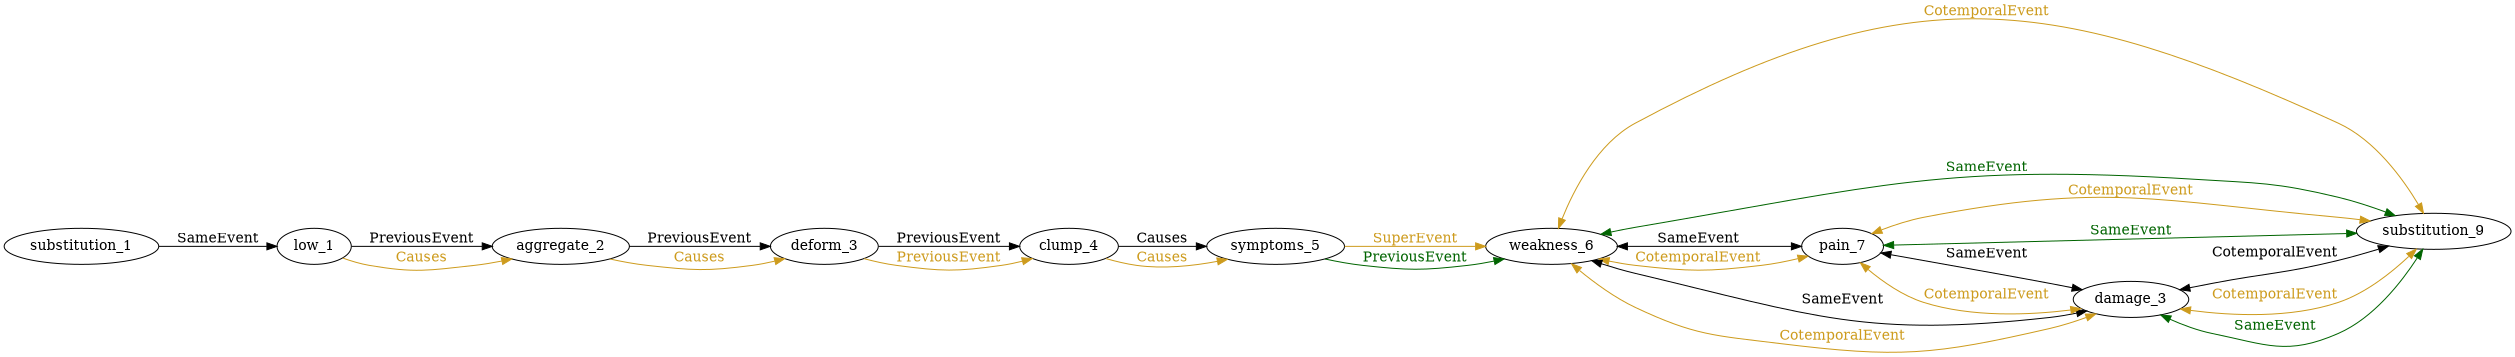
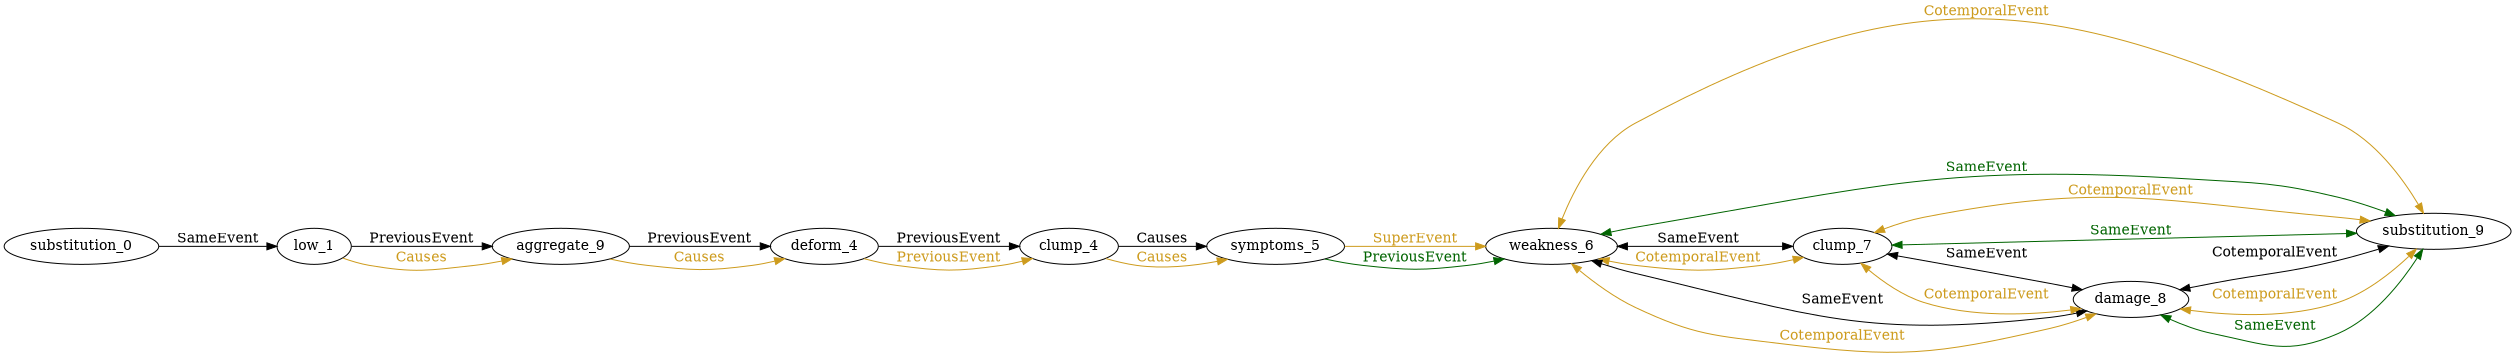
node "substitution_1": label "substitution_1" -> "substitution_0"
node "aggregate_2": label "aggregate_2" -> "aggregate_9"
node "deform_3": label "deform_3" -> "deform_4"
node "pain_7": label "pain_7" -> "clump_7"
node "damage_3": label "damage_3" -> "damage_8"
